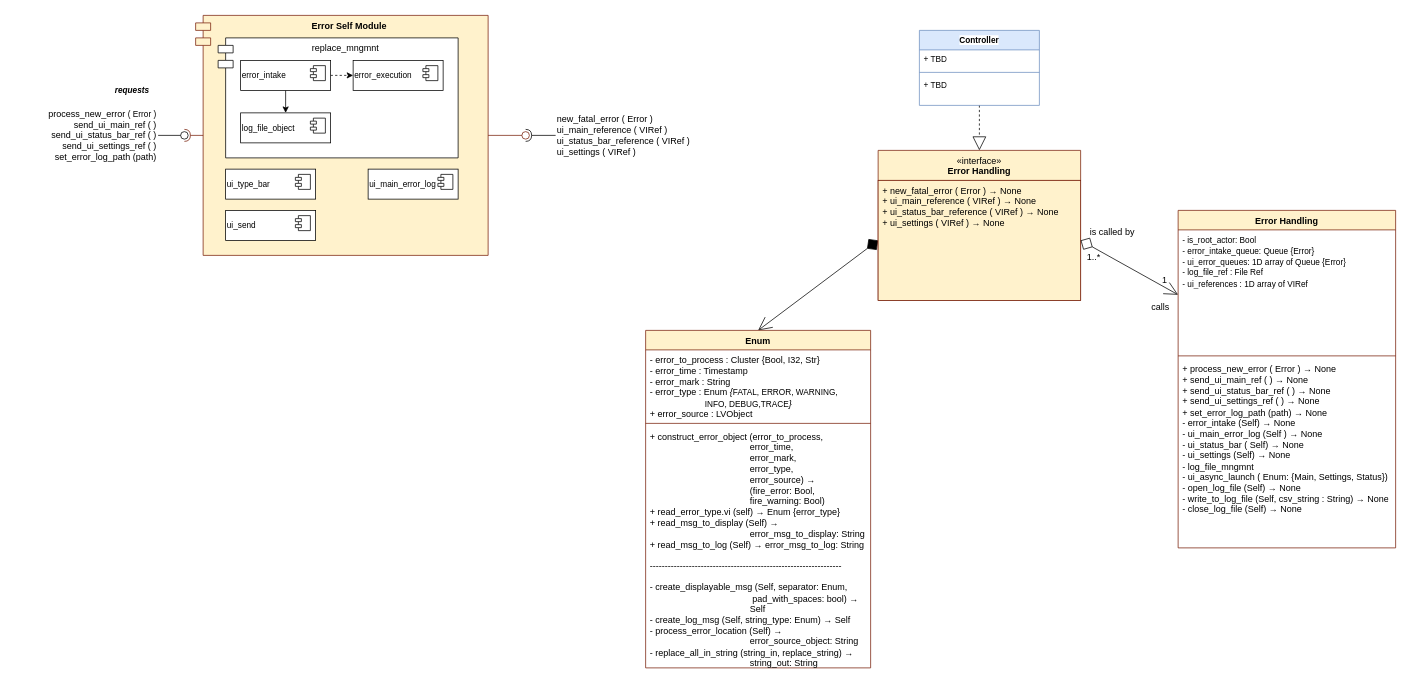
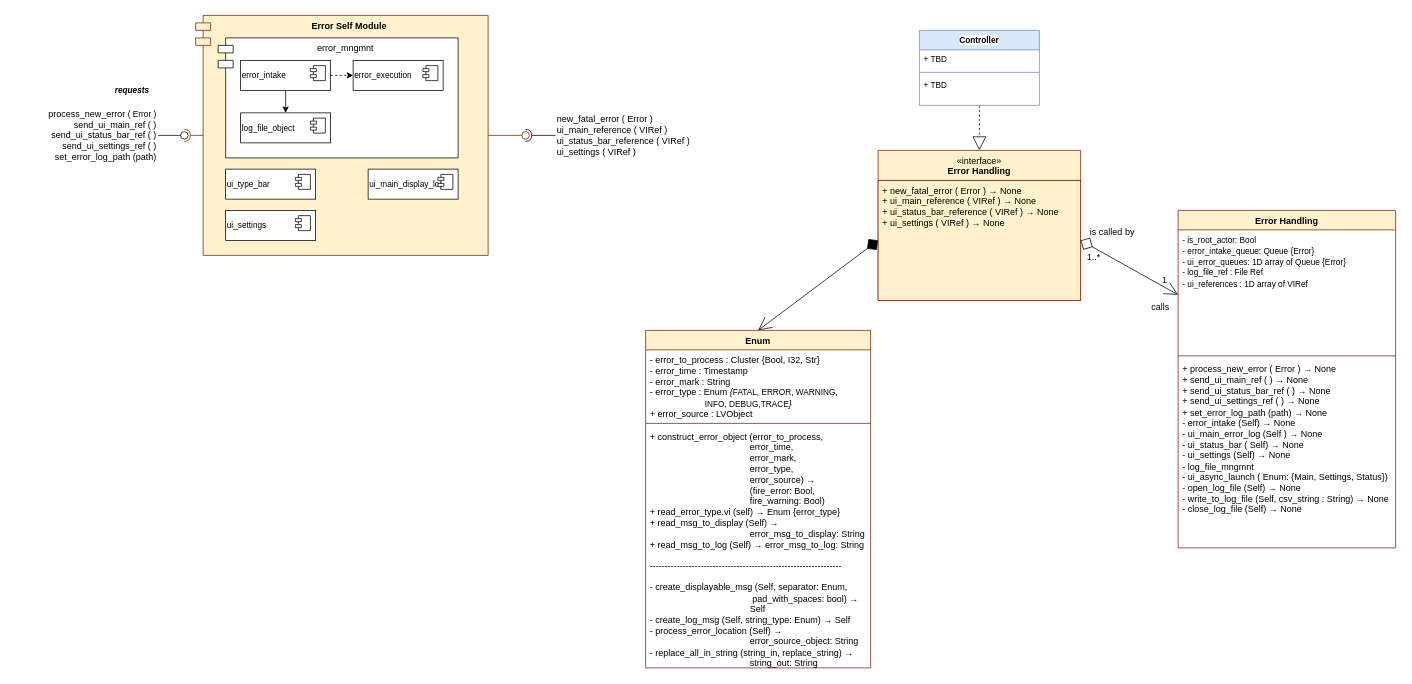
node "replace_mngmnt": label "replace_mngmnt" -> "error_mngmnt"
node "ui_main_error_log": label "ui_main_error_log" -> "ui_main_display_log"
node "ui_send": label "ui_send" -> "ui_settings"
